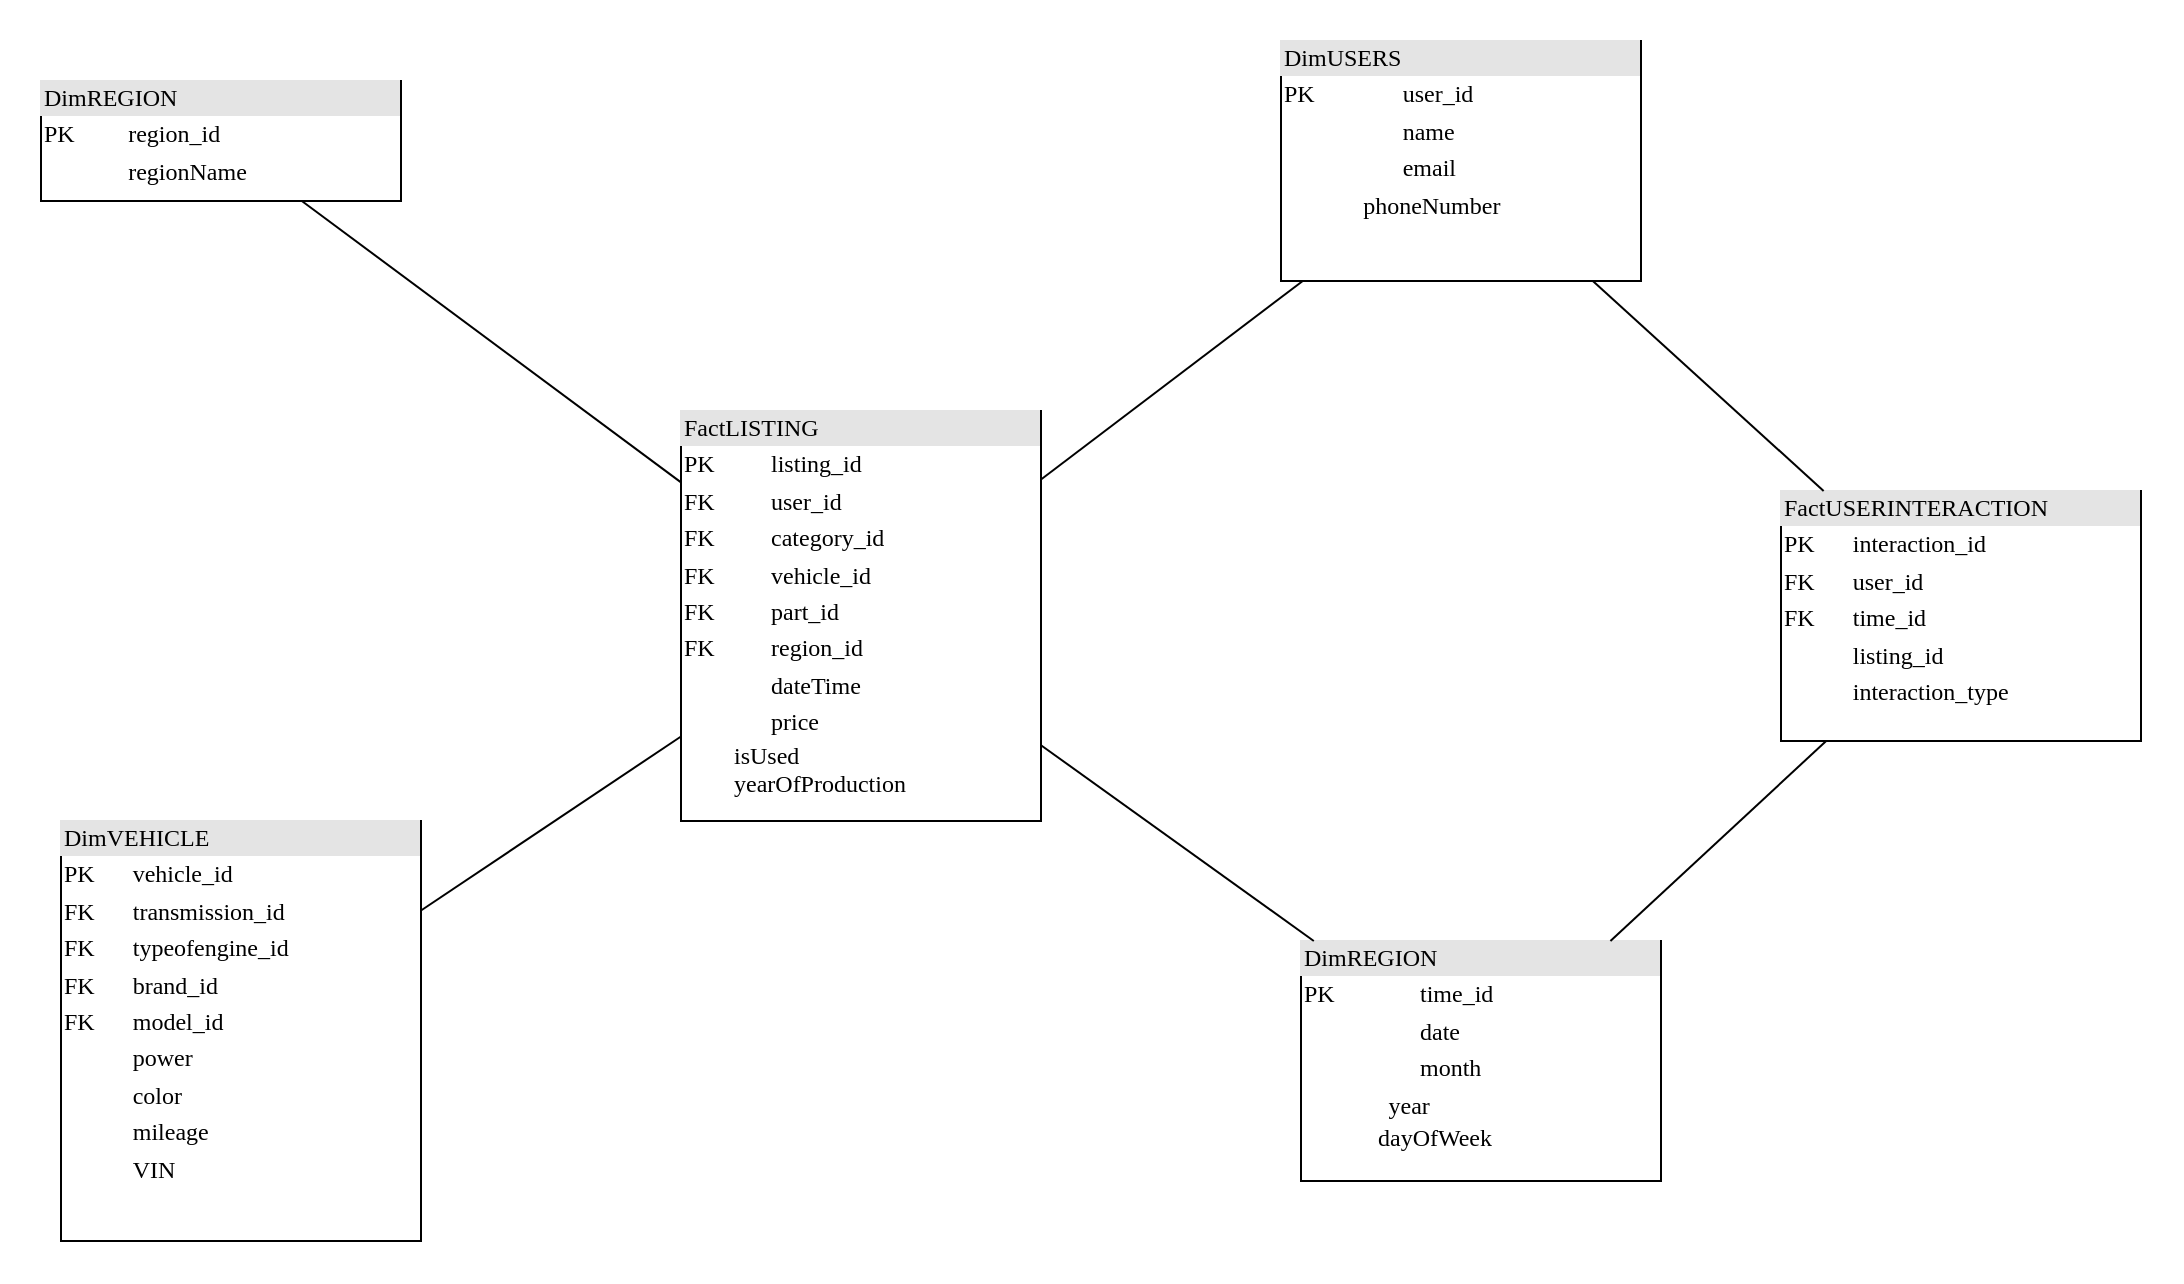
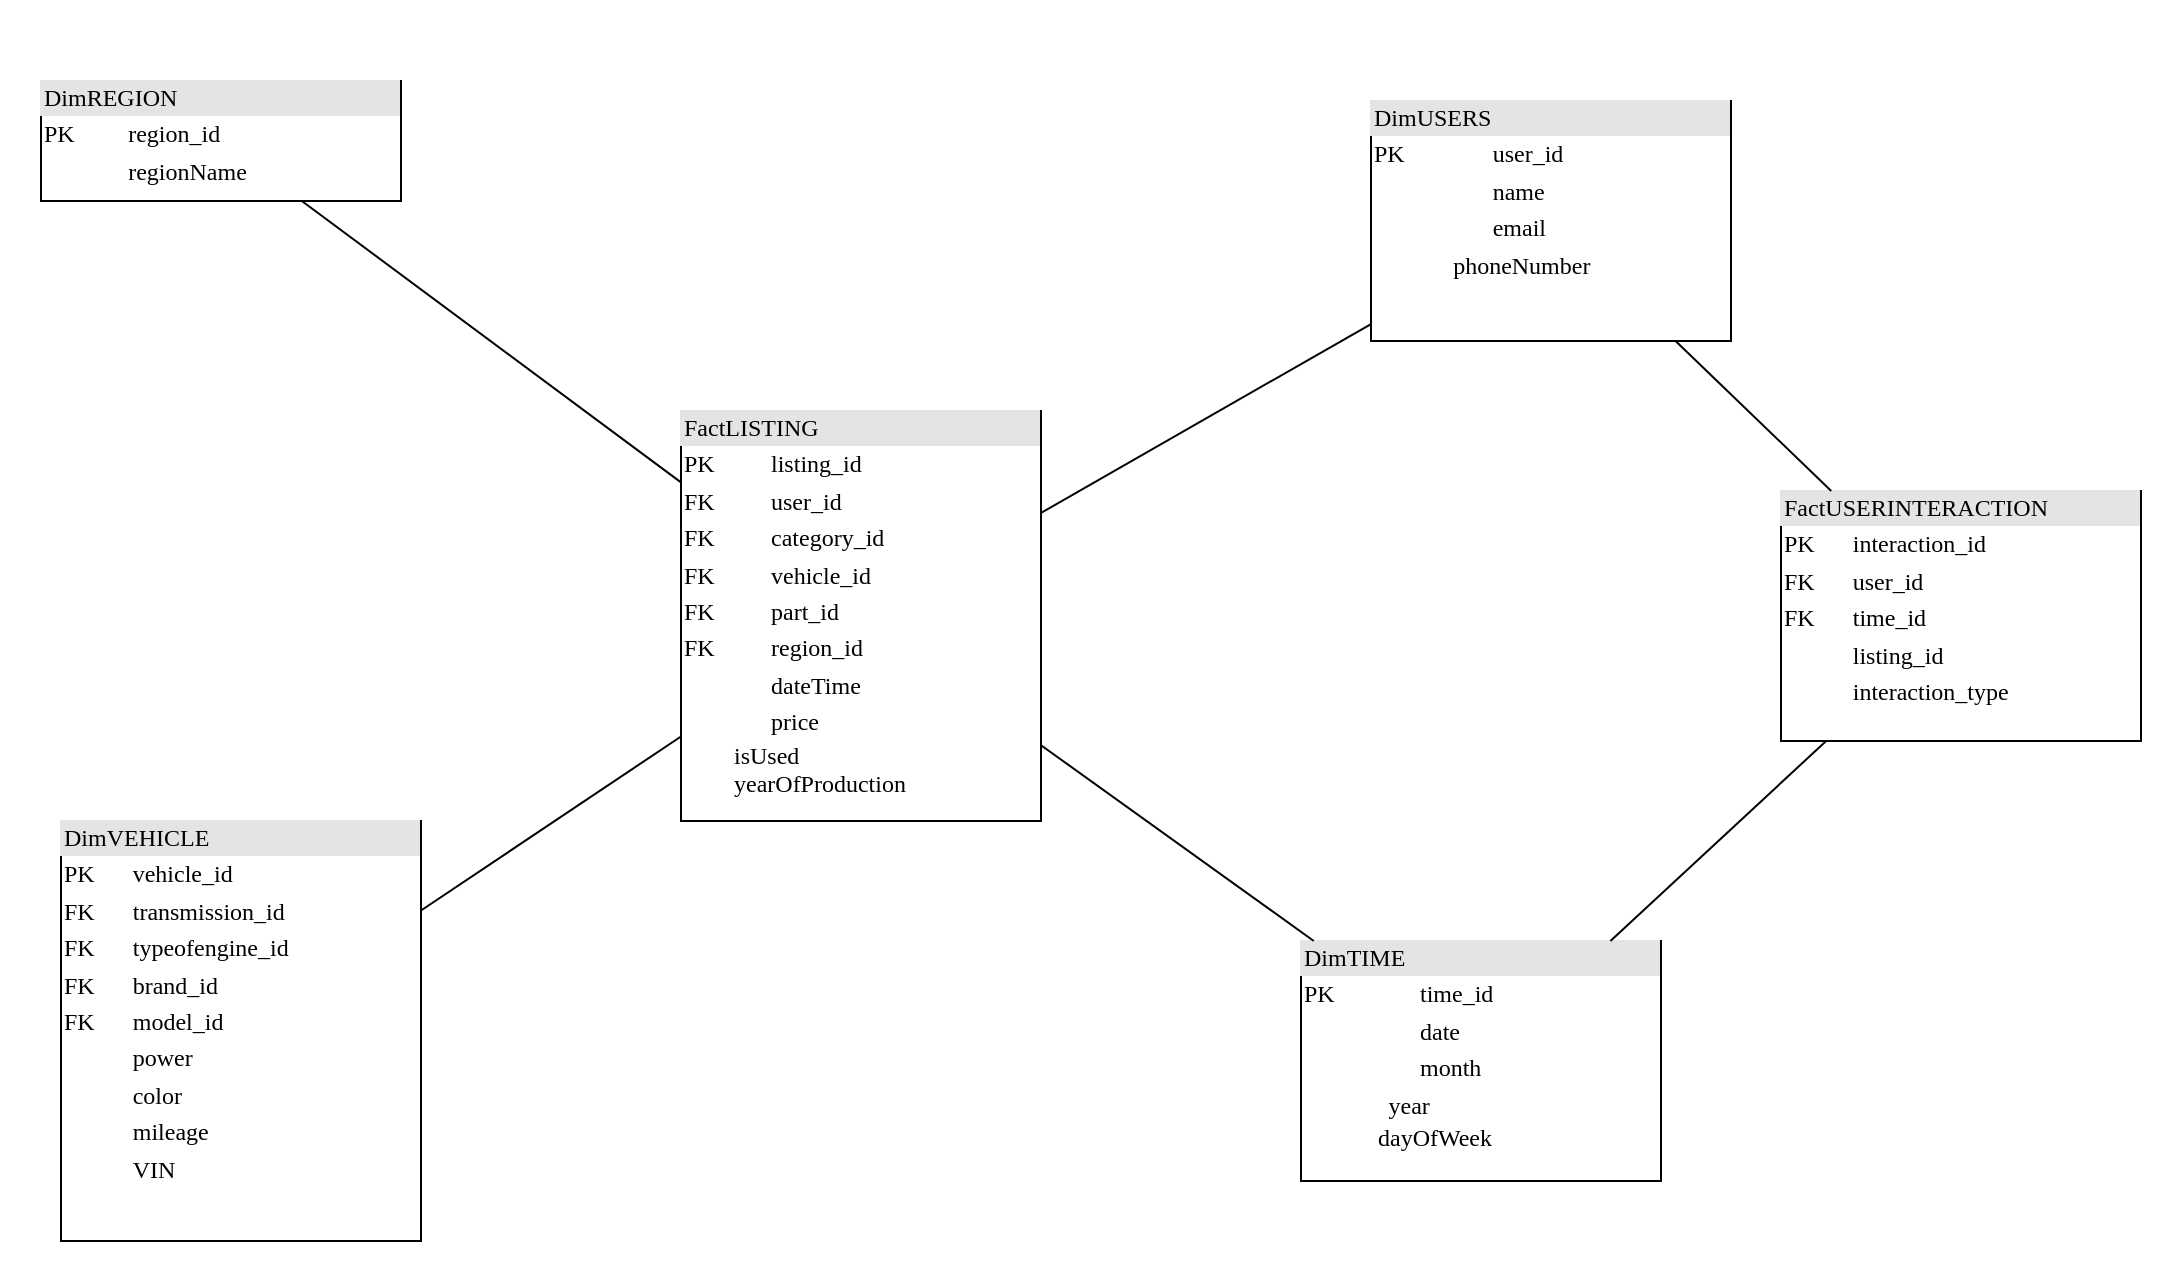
node "DimUSERS PK user_id name email phoneNumber": moved (1461, 161) -> (1551, 221)
node "DimREGION PK time_id date month year dayOfWeek": label "DimREGION PK time_id date month year dayOfWeek" -> "DimTIME PK time_id date month year dayOfWeek"
